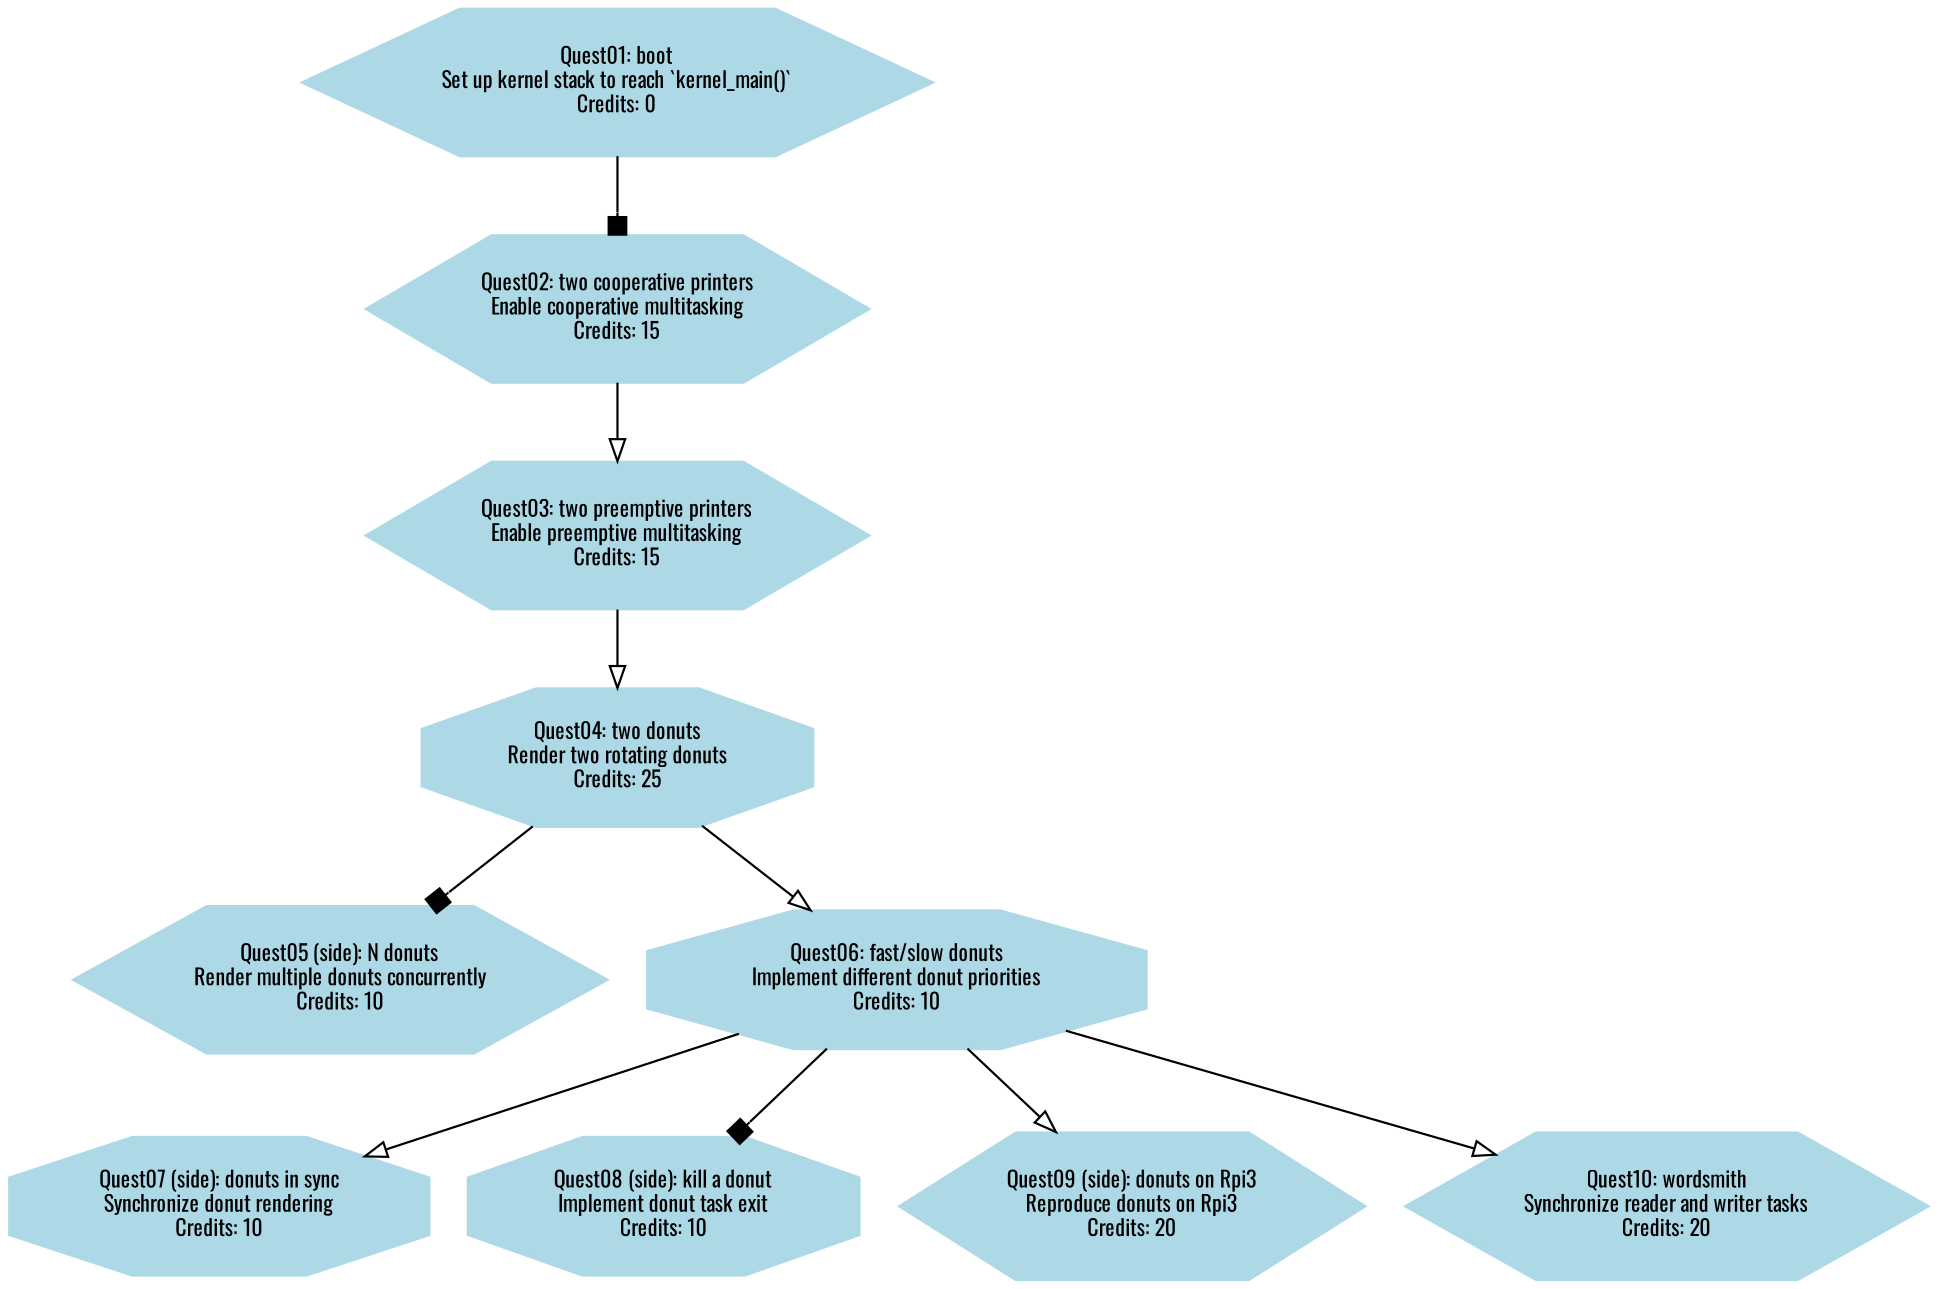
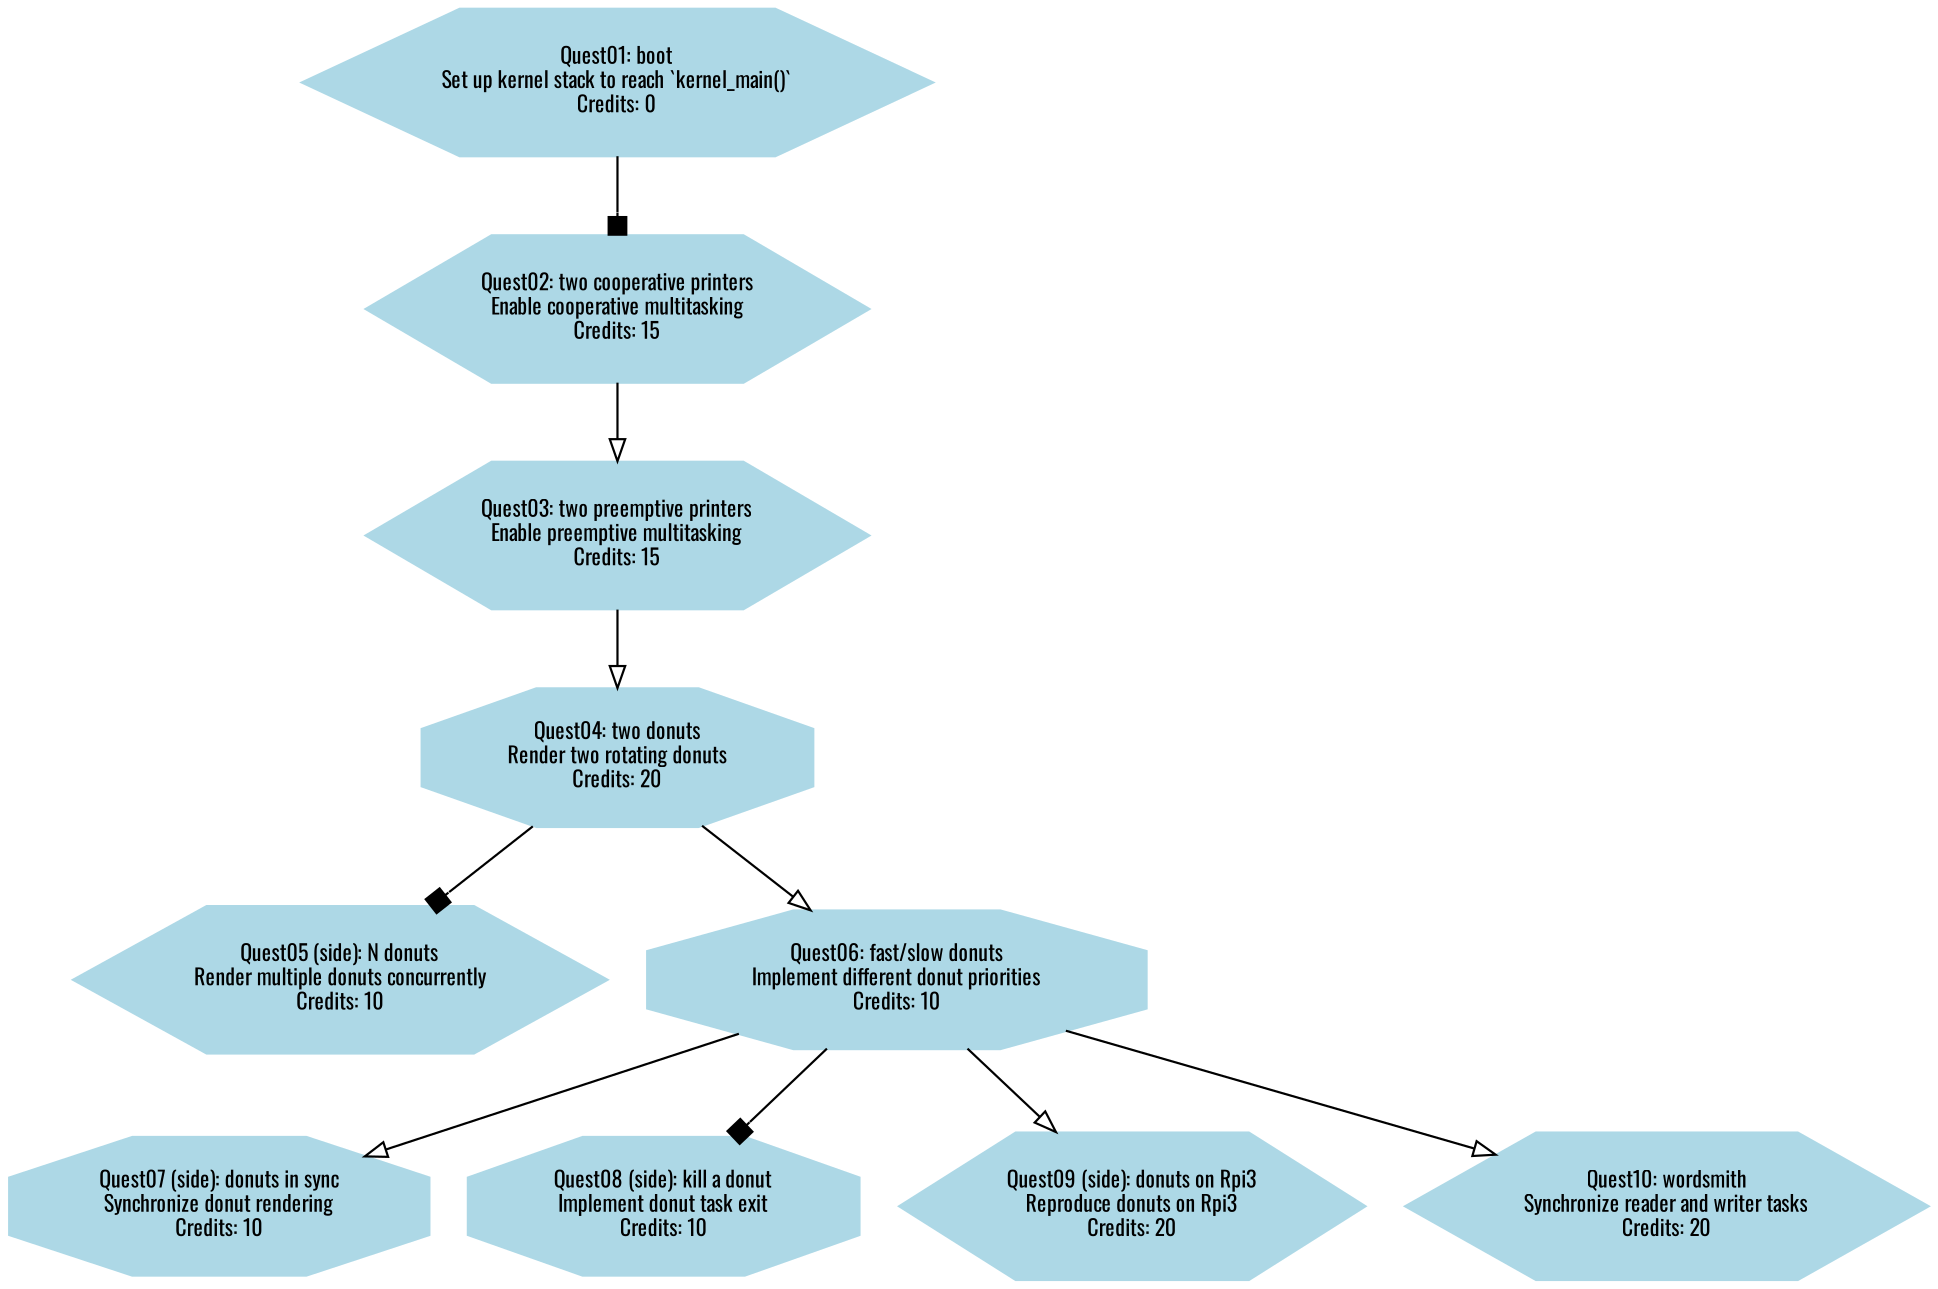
node "Quest04: two donuts Render two rotating donuts Credits: 25": label "Quest04: two donuts Render two rotating donuts Credits: 25" -> "Quest04: two donuts Render two rotating donuts Credits: 20"
